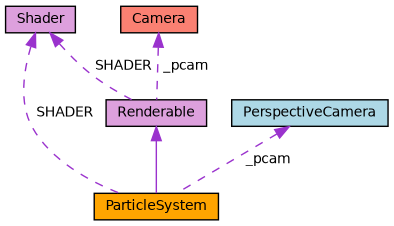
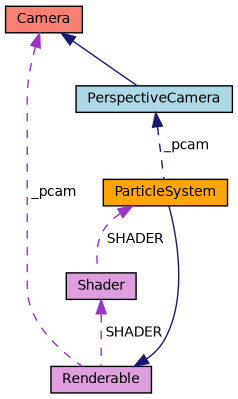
edge "PerspectiveCamera" -> "Camera": added
edge "ParticleSystem" -> "Shader": reversed
edge "ParticleSystem" -> "PerspectiveCamera": color darkorchid3 -> midnightblue
edge "ParticleSystem" -> "Renderable": color darkorchid3 -> midnightblue
